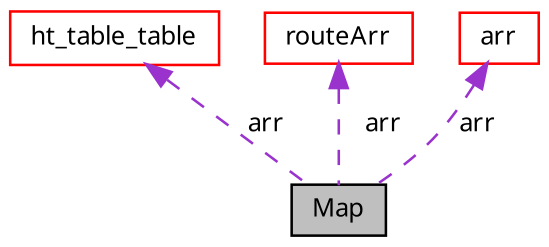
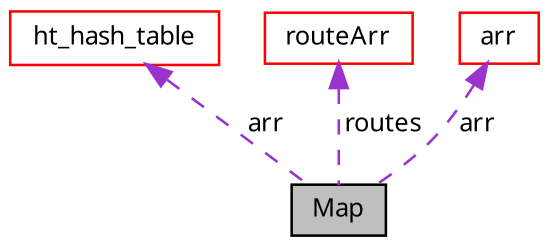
node "ht_table_table": label "ht_table_table" -> "ht_hash_table"
edge "Map" -> "routeArr": label " arr" -> " routes"
